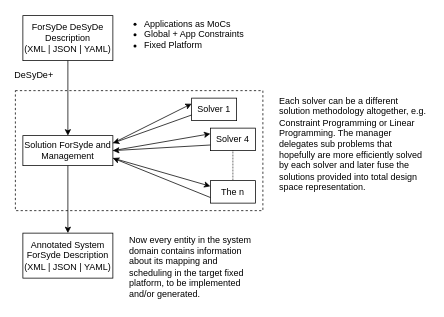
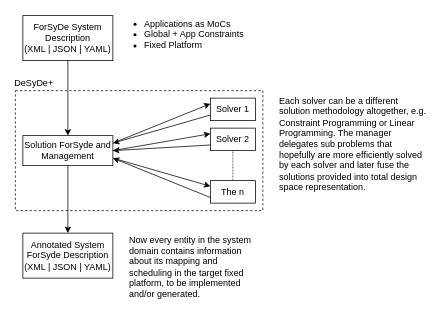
node "ForSyDe DeSyDe Description (XML | JSON | YAML)": label "ForSyDe DeSyDe Description (XML | JSON | YAML)" -> "ForSyDe System Description (XML | JSON | YAML)"
node "DeSyDe+": moved (34, 75) -> (34, 83)
node "Solver 1": moved (214, 109) -> (233, 109)
node "Solver 4": label "Solver 4" -> "Solver 2"
